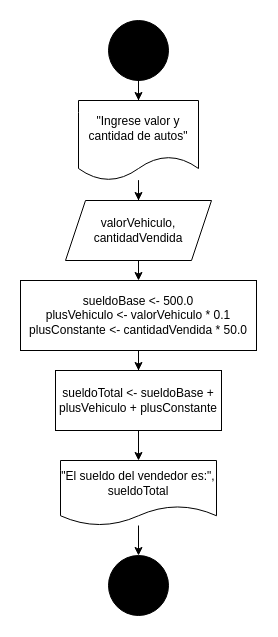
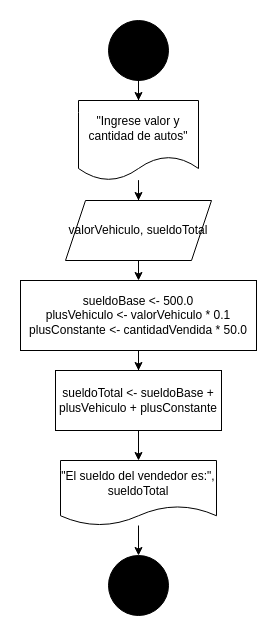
node "valorVehiculo, cantidadVendida": label "valorVehiculo, cantidadVendida" -> "valorVehiculo, sueldoTotal"
